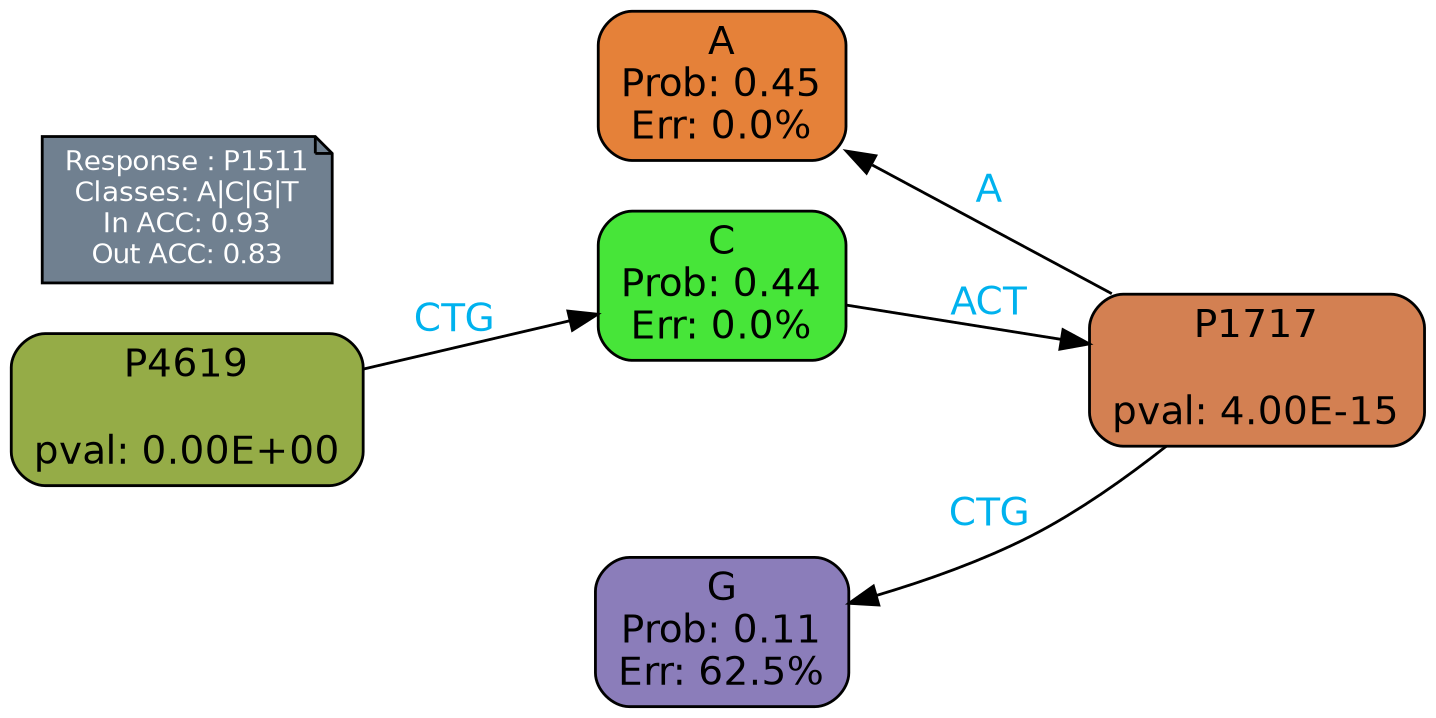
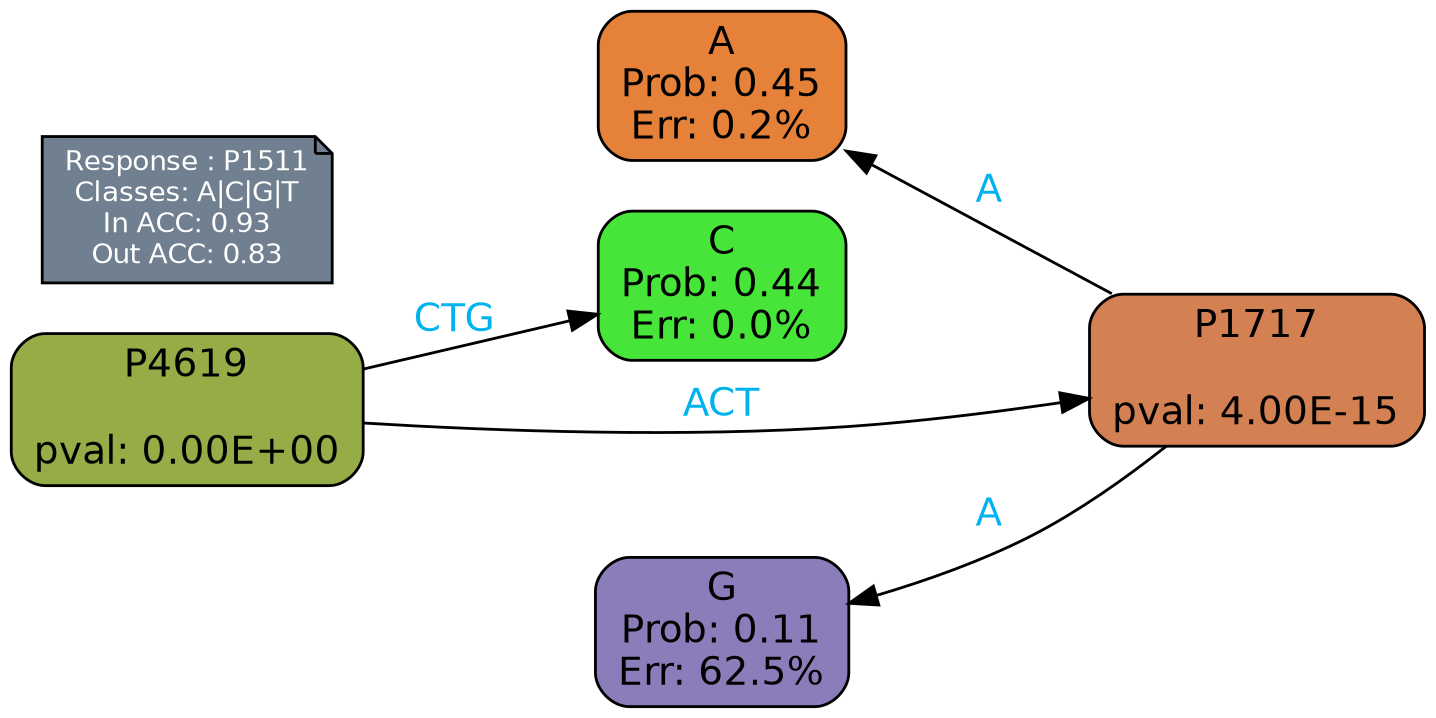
node "A Prob: 0.45 Err: 0.0%": label "A Prob: 0.45 Err: 0.0%" -> "A Prob: 0.45 Err: 0.2%"
edge "C Prob: 0.44 Err: 0.0%" -> "P1717 pval: 4.00E-15": now "P4619 pval: 0.00E+00" -> "P1717 pval: 4.00E-15"
edge "P1717 pval: 4.00E-15" -> "G Prob: 0.11 Err: 62.5%": label "CTG" -> "A"
